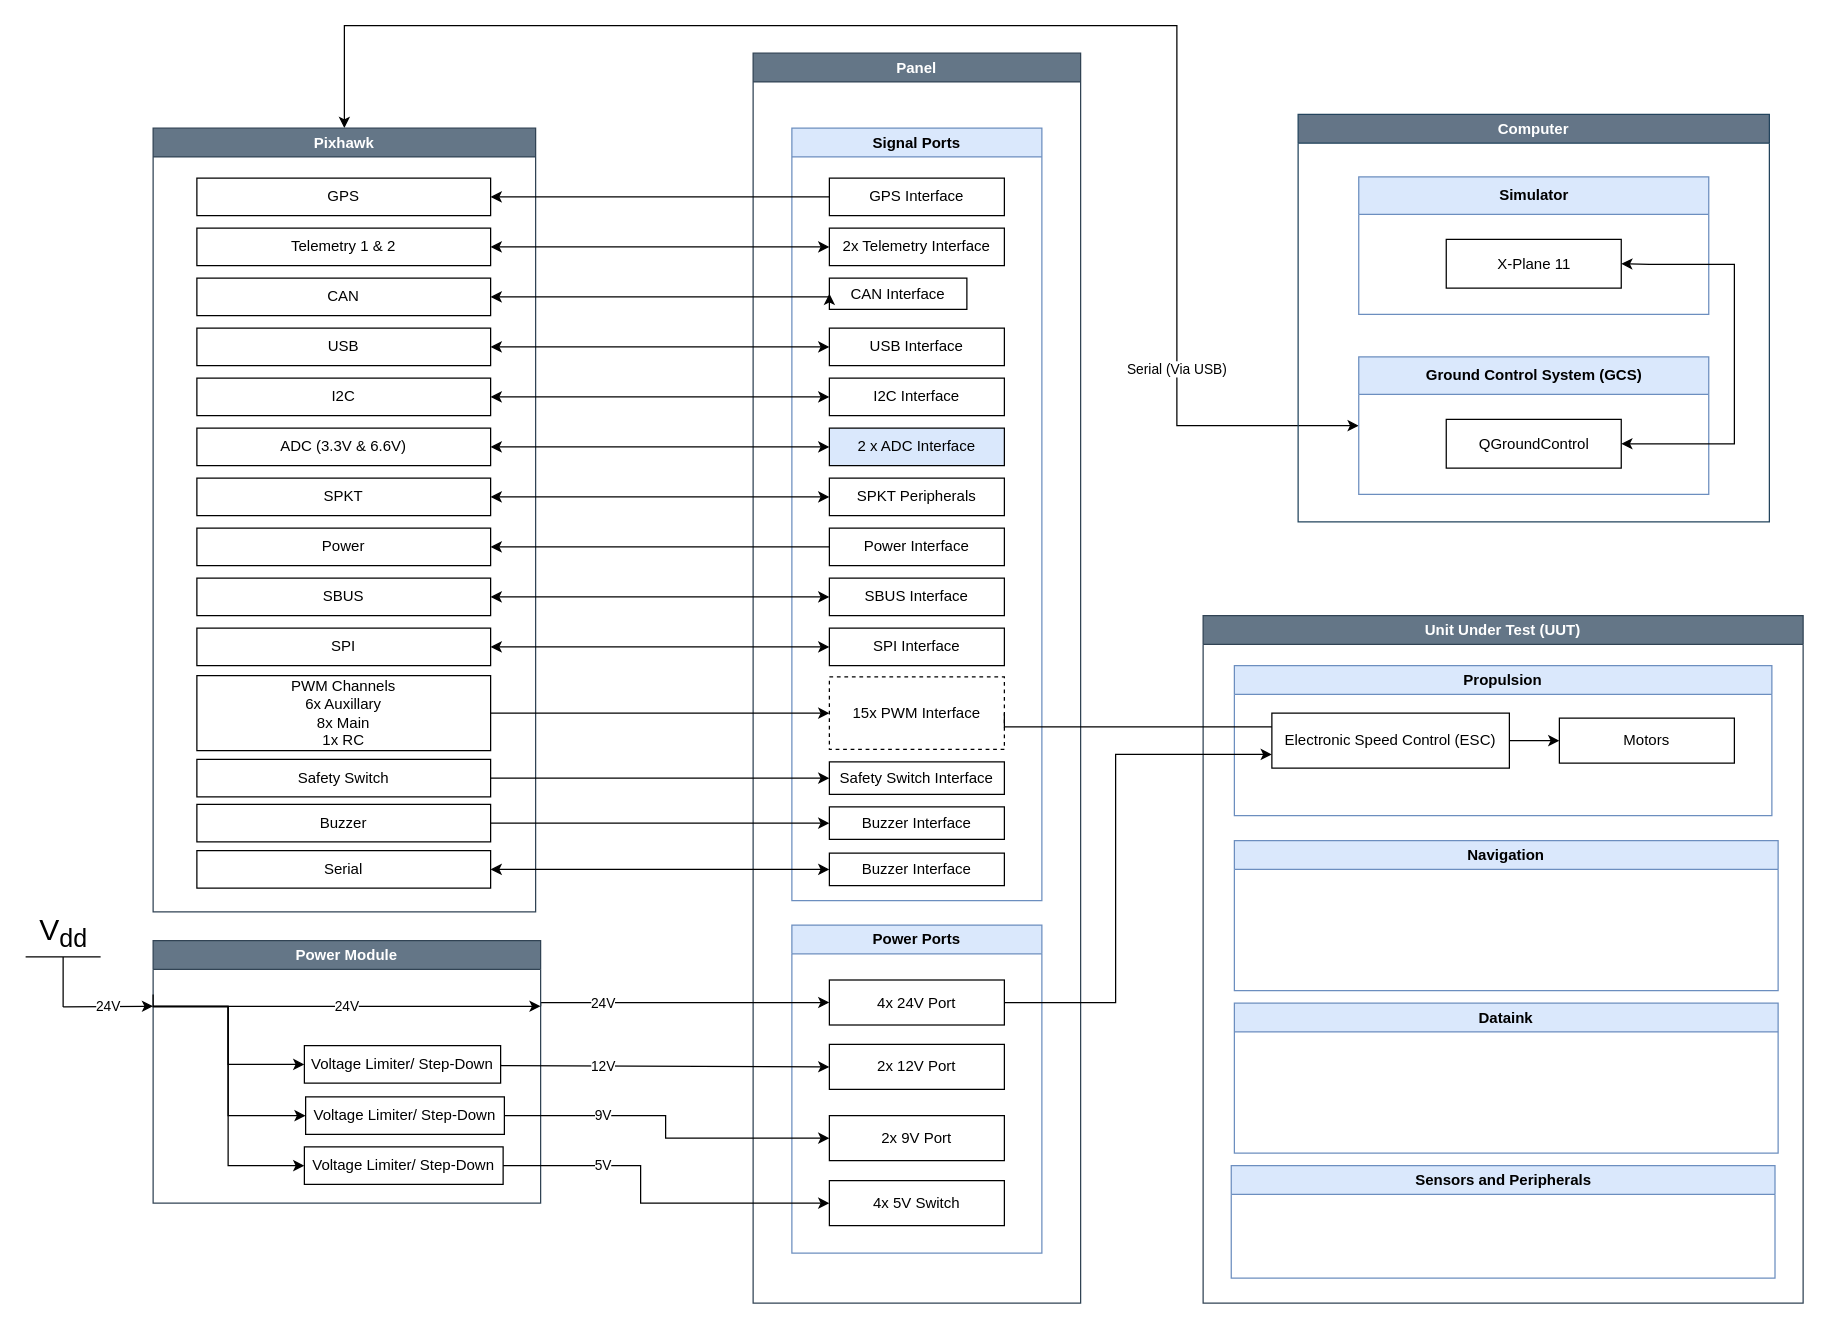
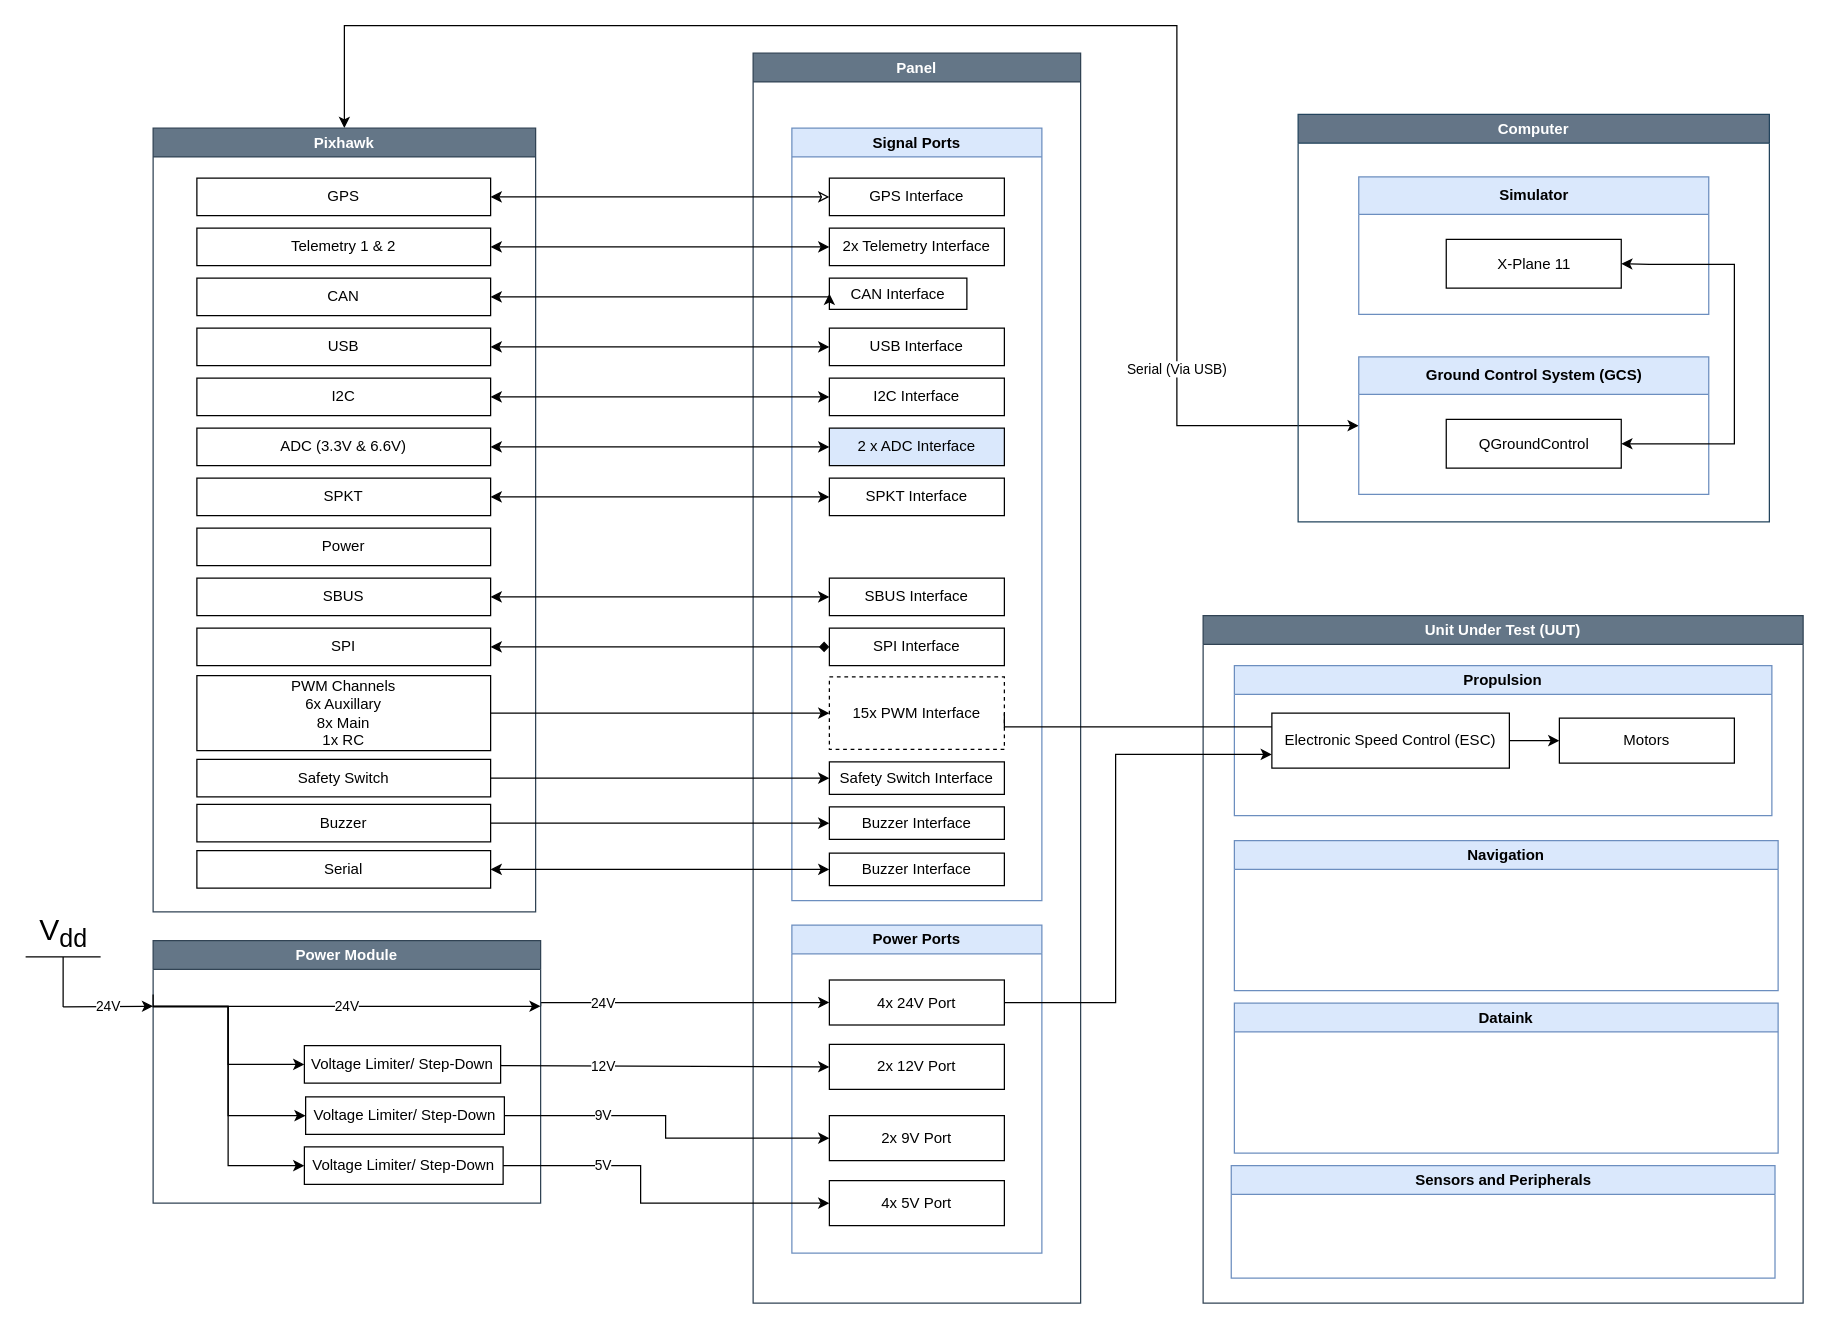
edge "GPS Interface" -> "GPS": arrowhead none -> classic
node "SPKT Peripherals": label "SPKT Peripherals" -> "SPKT Interface"
edge "Power Interface" -> "Power": removed
node "Power Interface": removed
edge "SPI" -- "SPI Interface": arrowhead classic -> diamond
node "4x 5V Switch": label "4x 5V Switch" -> "4x 5V Port"
